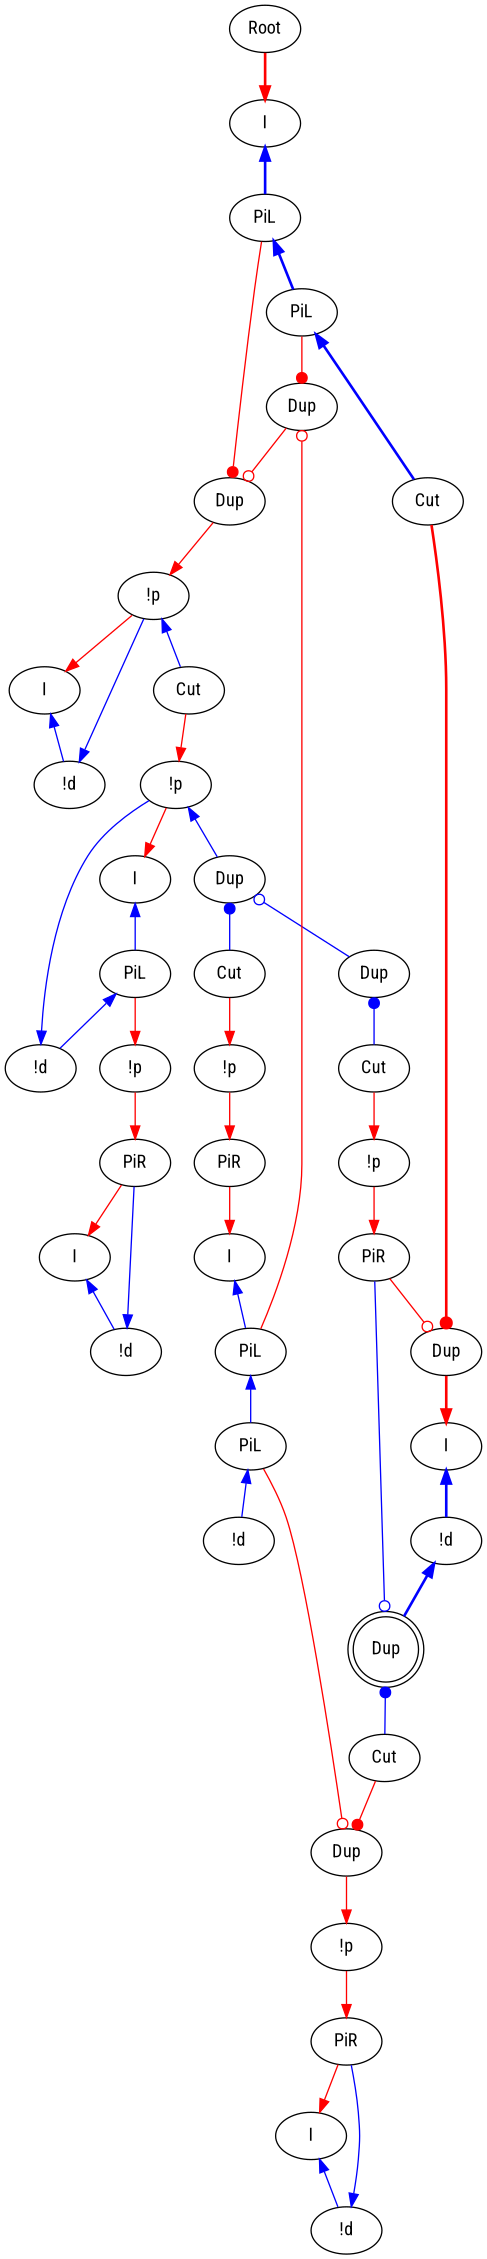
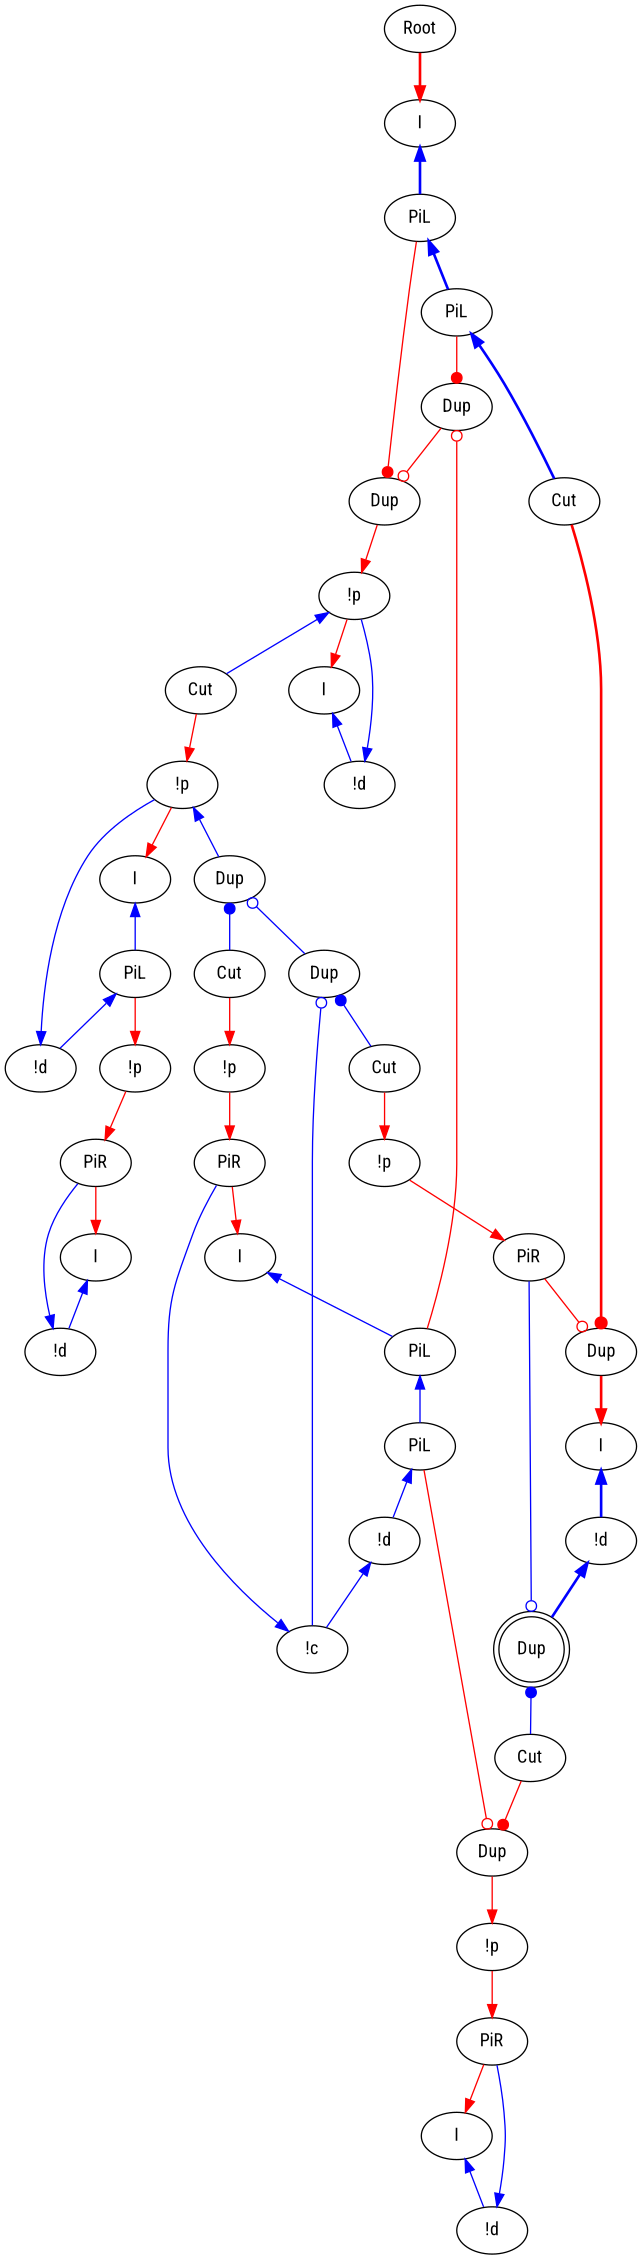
node "!c": added
